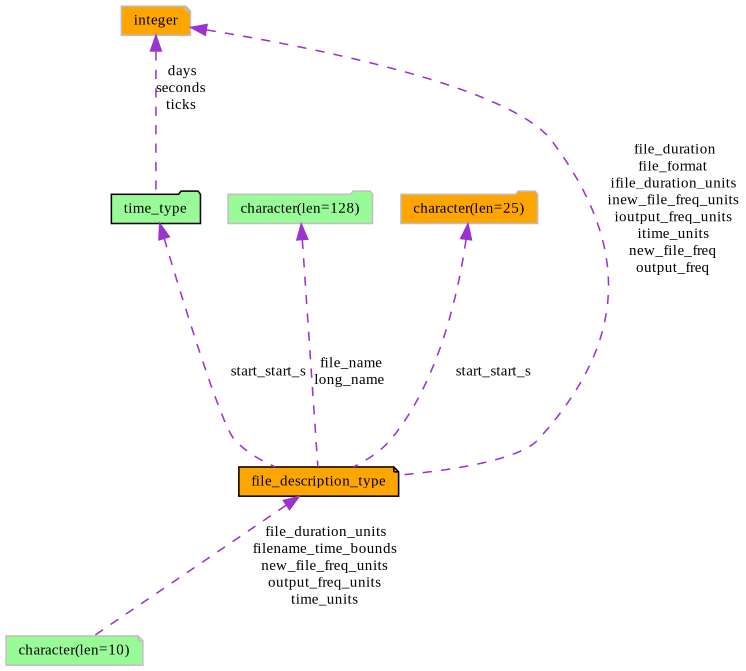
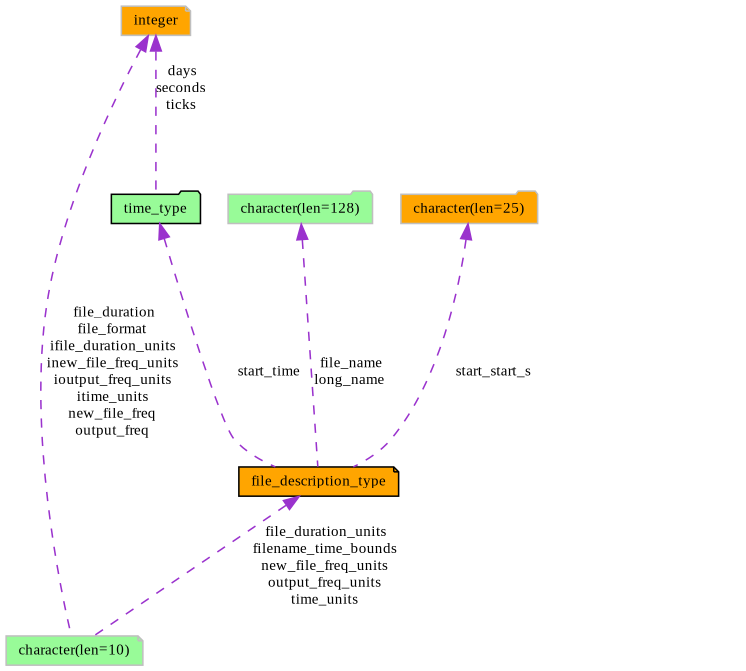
edge "file_description_type" -> "integer": now "character(len=10)" -> "integer"
edge "file_description_type" -> "time_type": label " start_start_s" -> " start_time"
